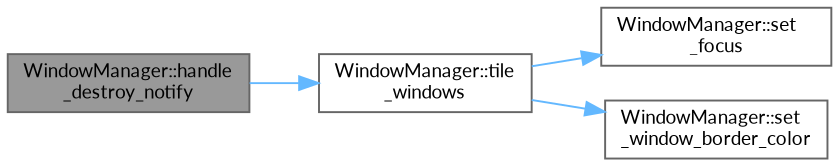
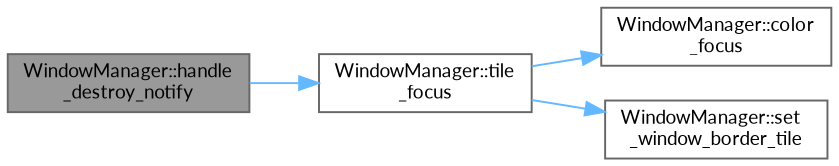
node "WindowManager::set _focus": label "WindowManager::set _focus" -> "WindowManager::color _focus"
node "WindowManager::tile _windows": label "WindowManager::tile _windows" -> "WindowManager::tile _focus"
node "WindowManager::set _window_border_color": label "WindowManager::set _window_border_color" -> "WindowManager::set _window_border_tile"
